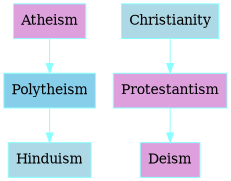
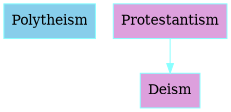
node "Atheism": removed
node "Christianity": removed
node "Hinduism": removed
